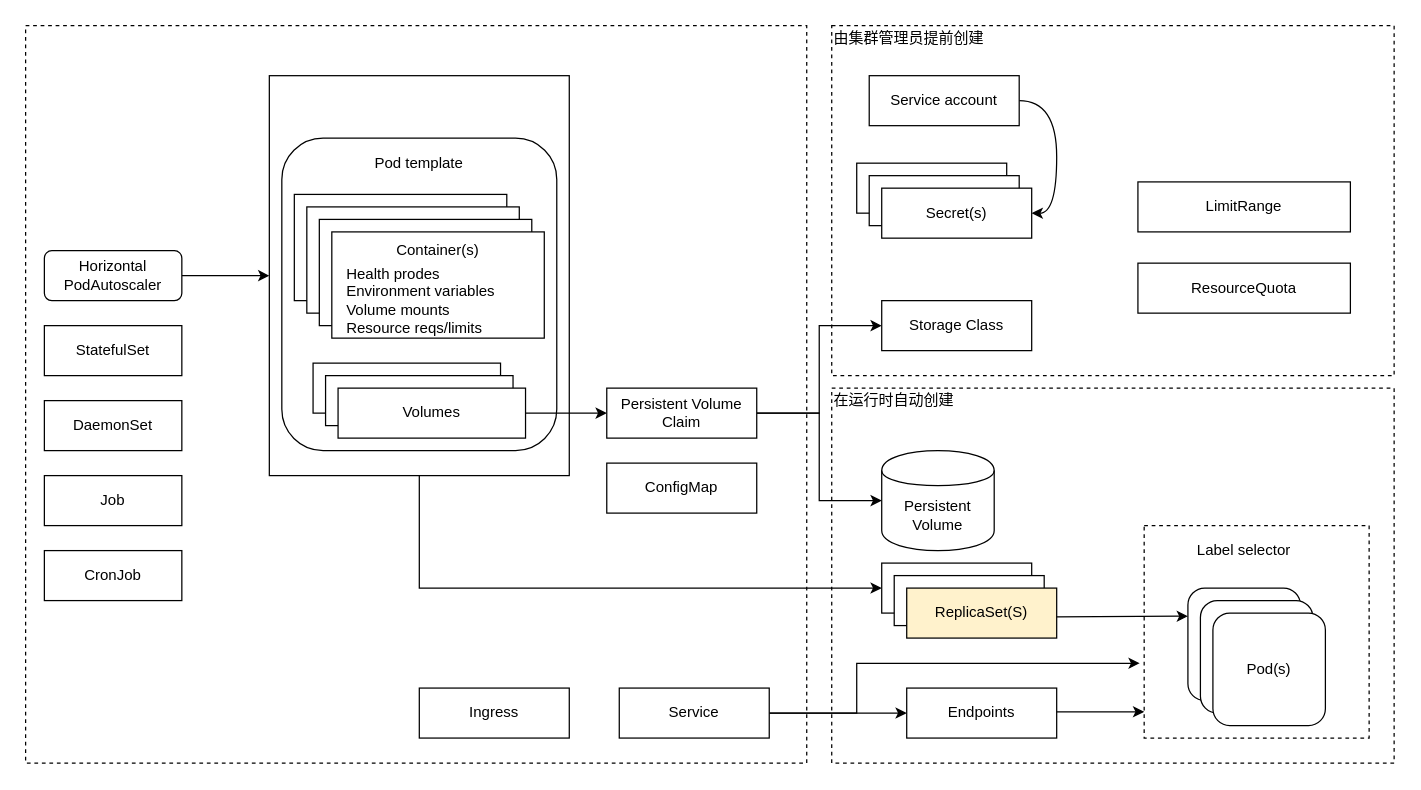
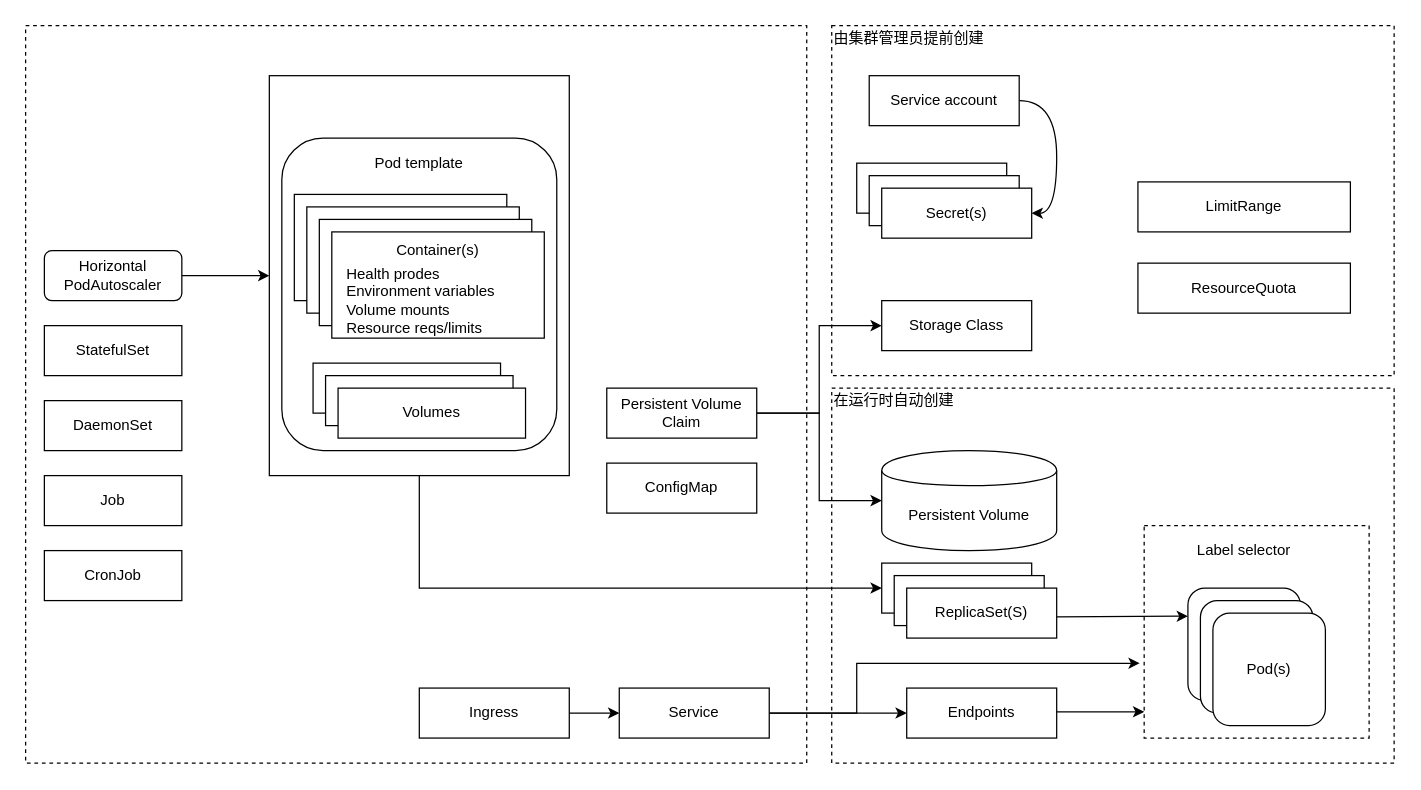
edge "Volumes" -> "Persistent Volume Claim": removed
node "Persistent Volume": size 113x100 -> 175x100
node "ReplicaSet(S)": fillcolor #fff2cc -> #ffffff
edge "Ingress" -> "Service": added
